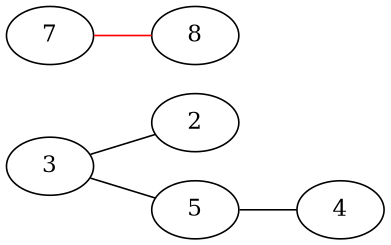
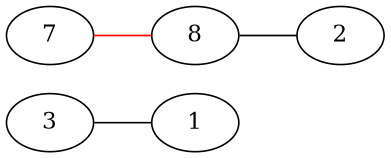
edge "2" -- "3": now "2" -- "8"
node "5": label "5" -> "1"
node "4": removed
